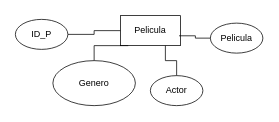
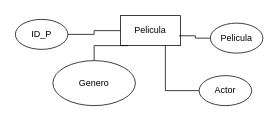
node "Actor": moved (177, 90) -> (225, 90)
